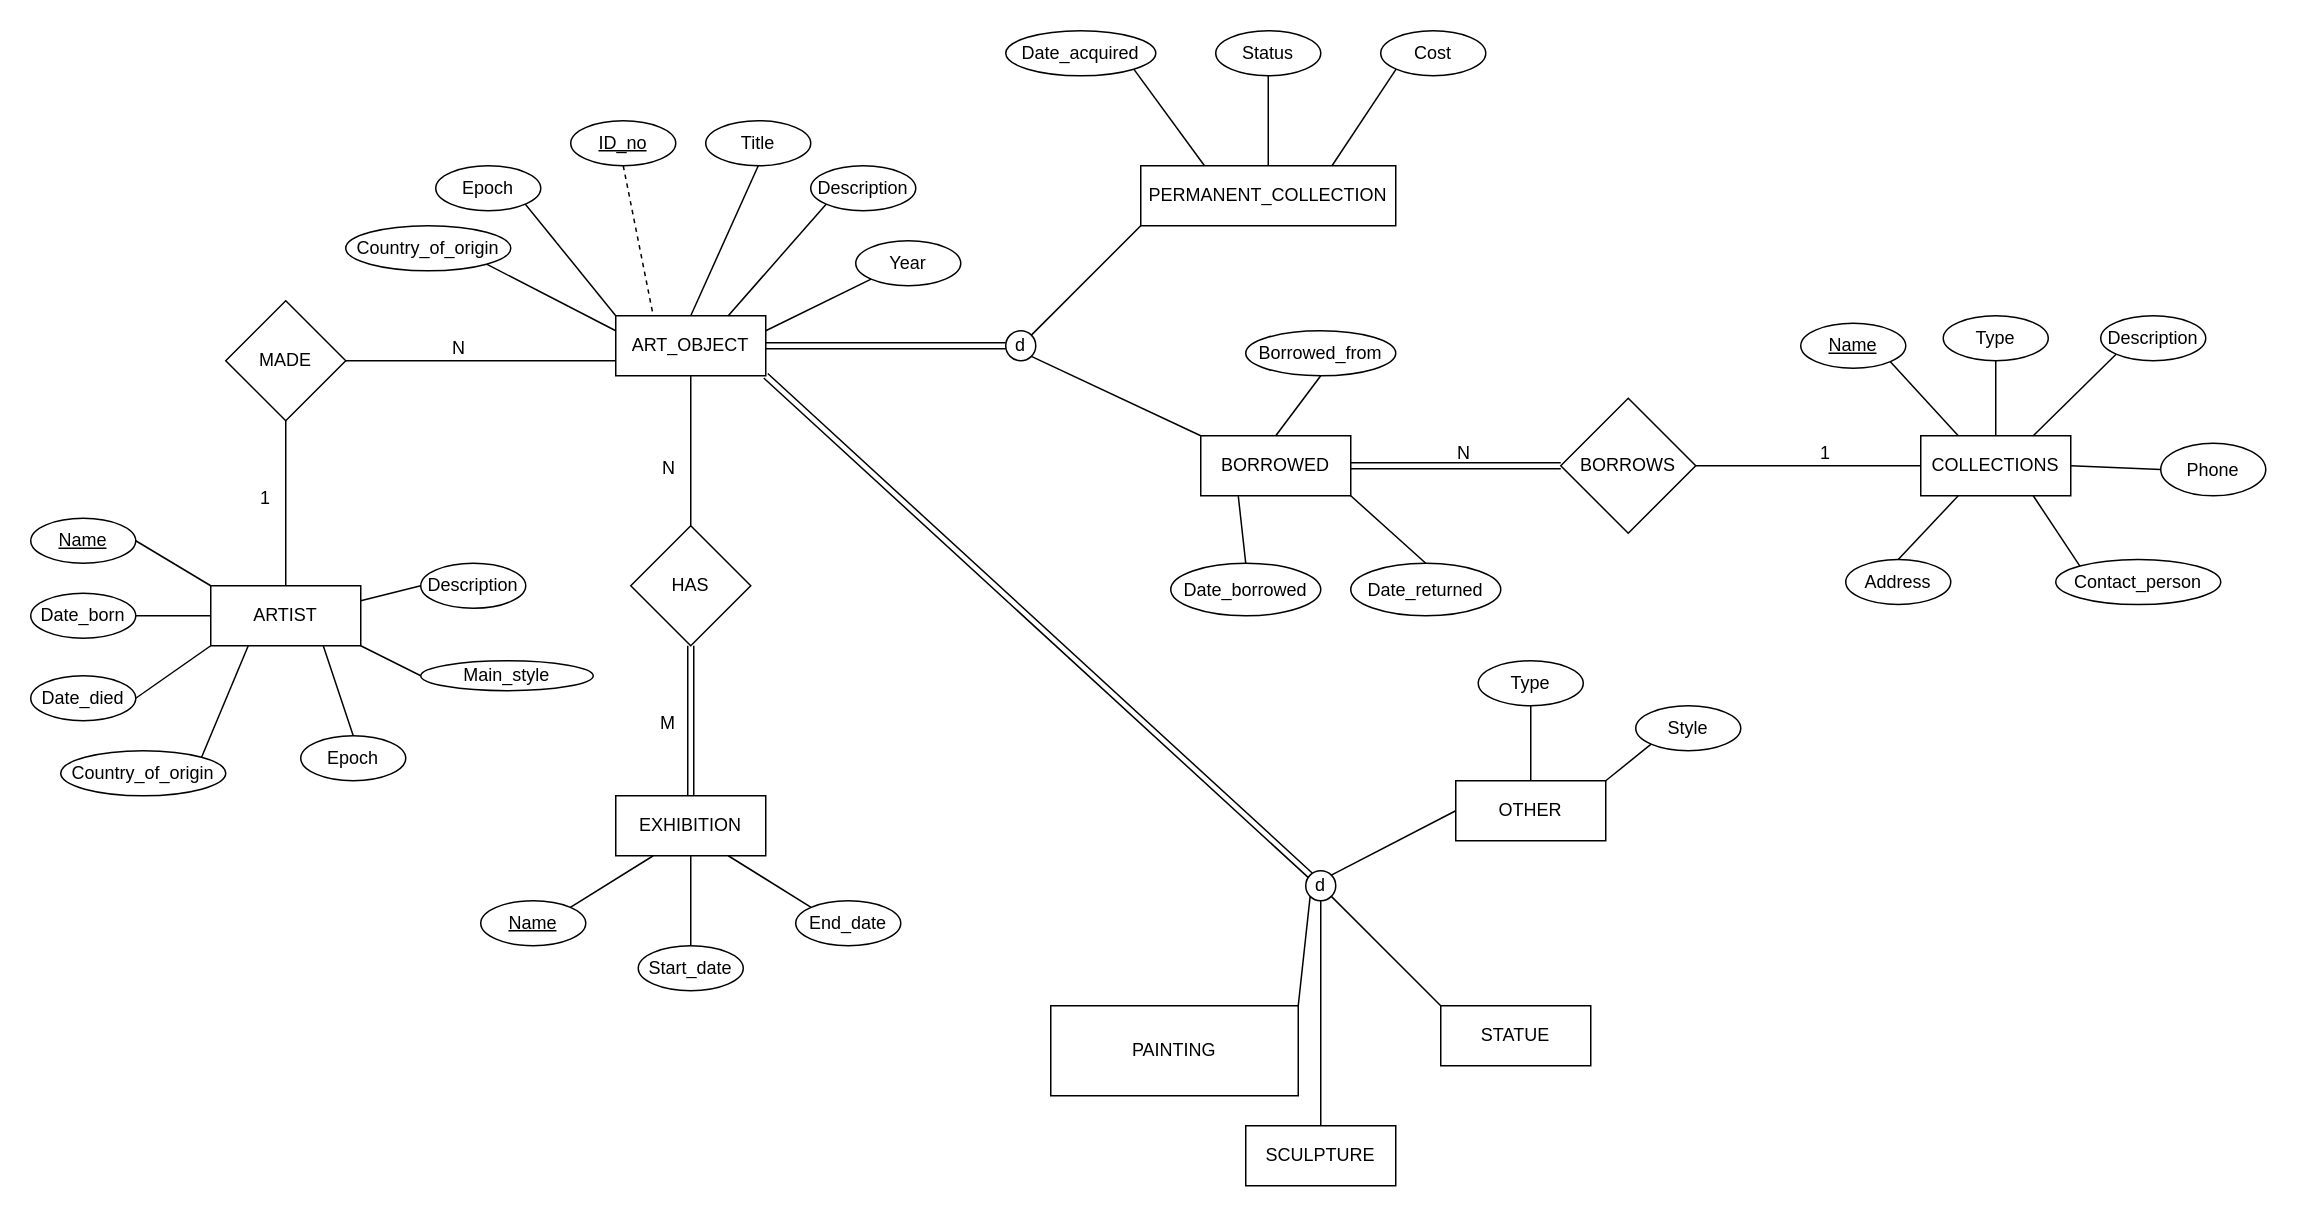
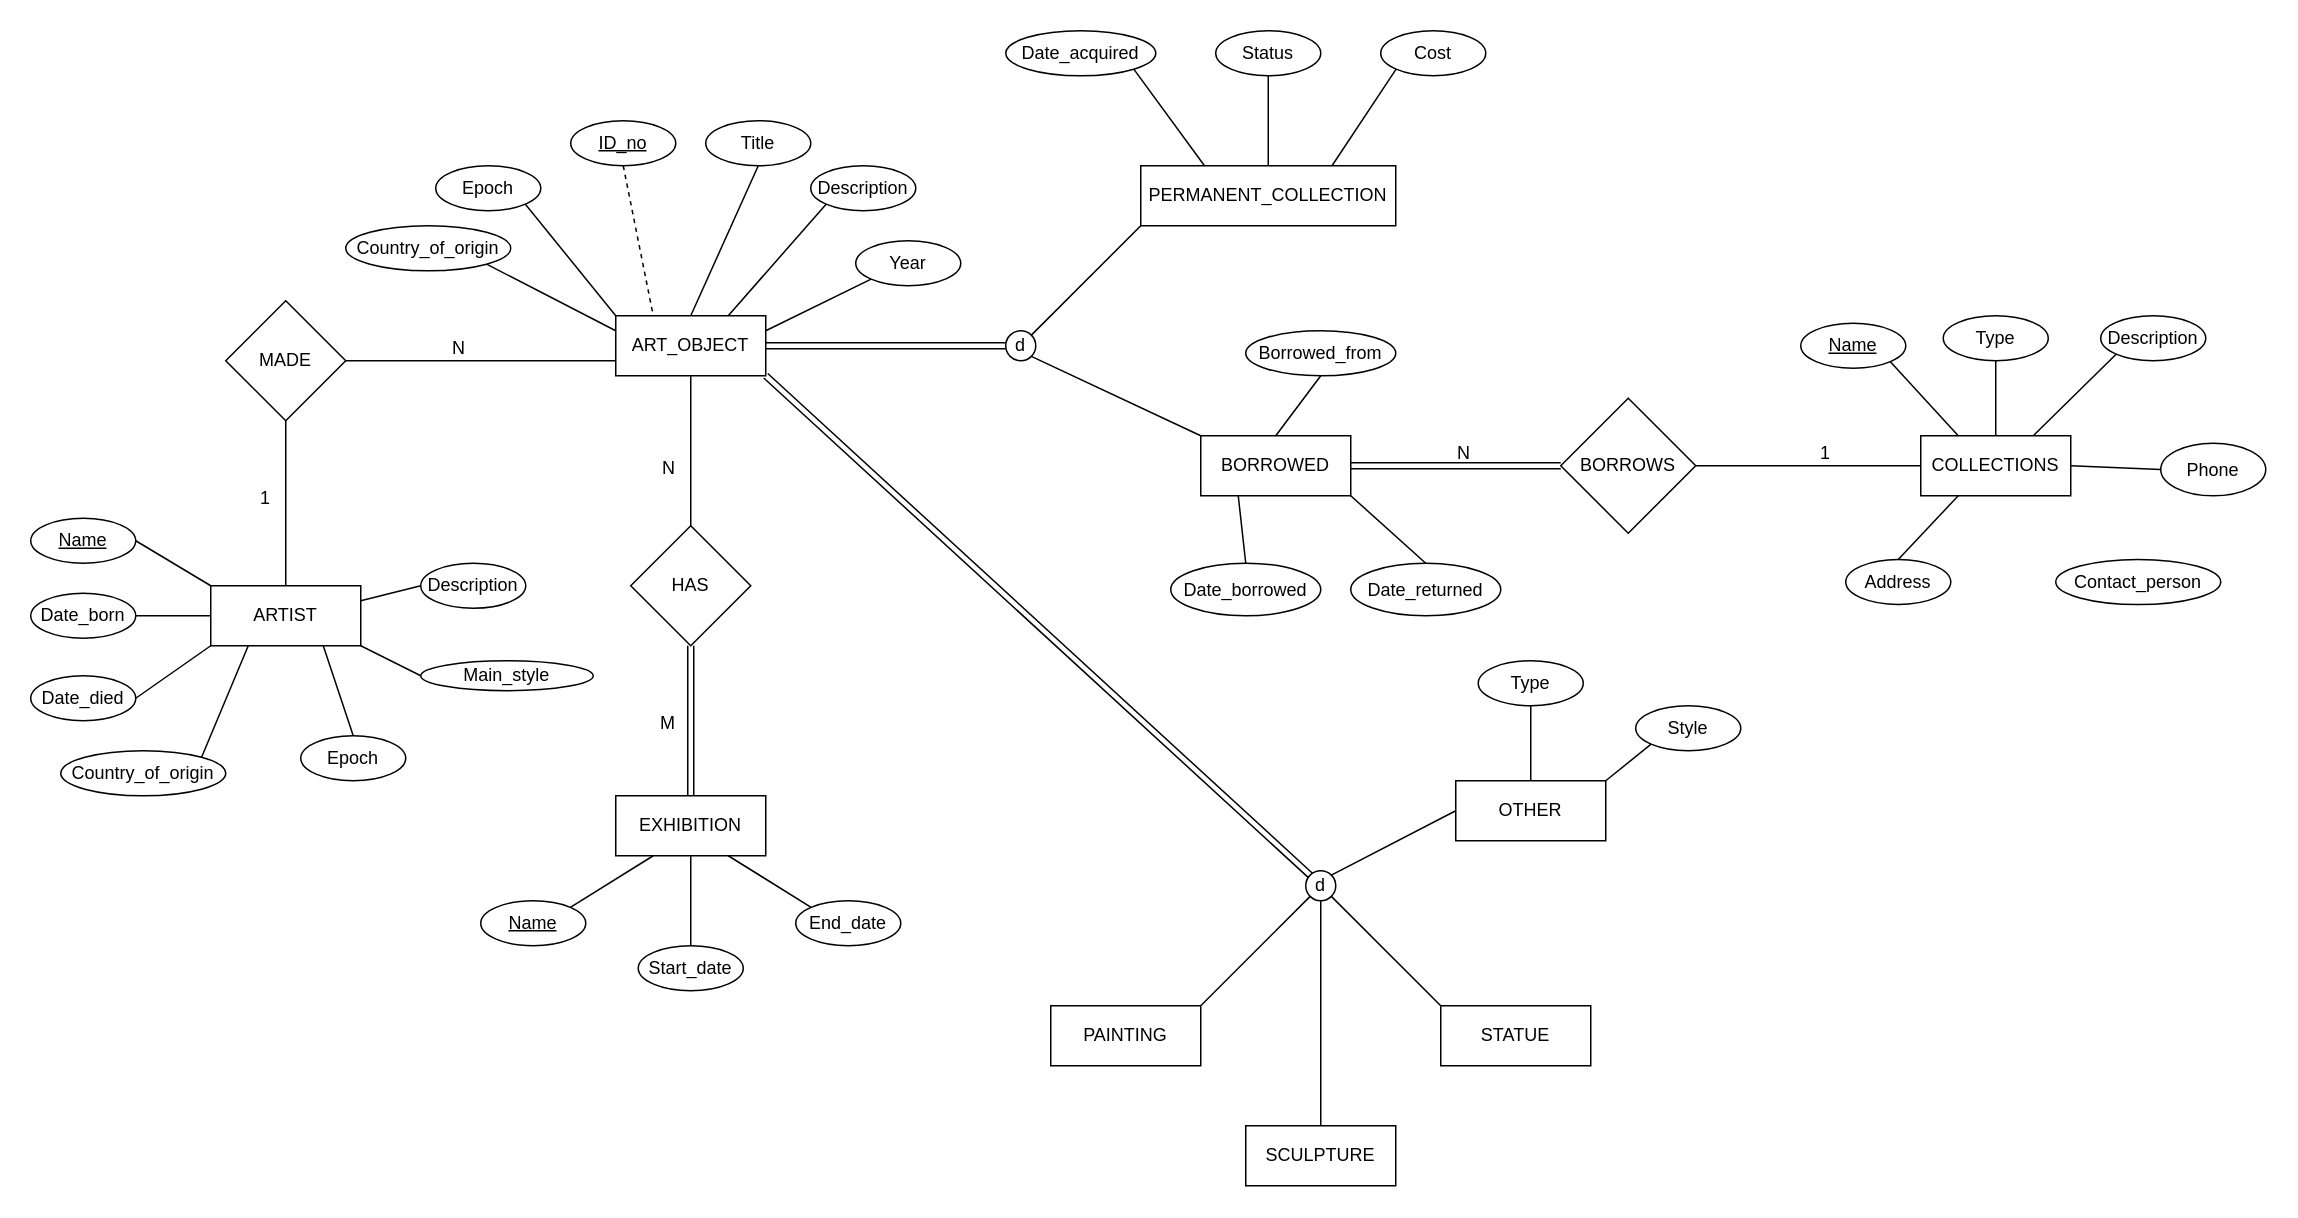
edge "COLLECTIONS" -- "Contact_person": removed
node "PAINTING": size 248x90 -> 150x60
